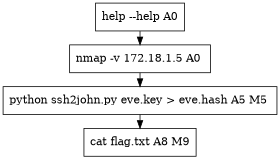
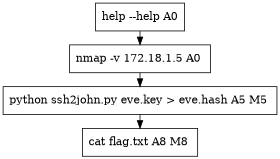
node "cat flag.txt A8 M9": label "cat flag.txt A8 M9" -> "cat flag.txt A8 M8"
